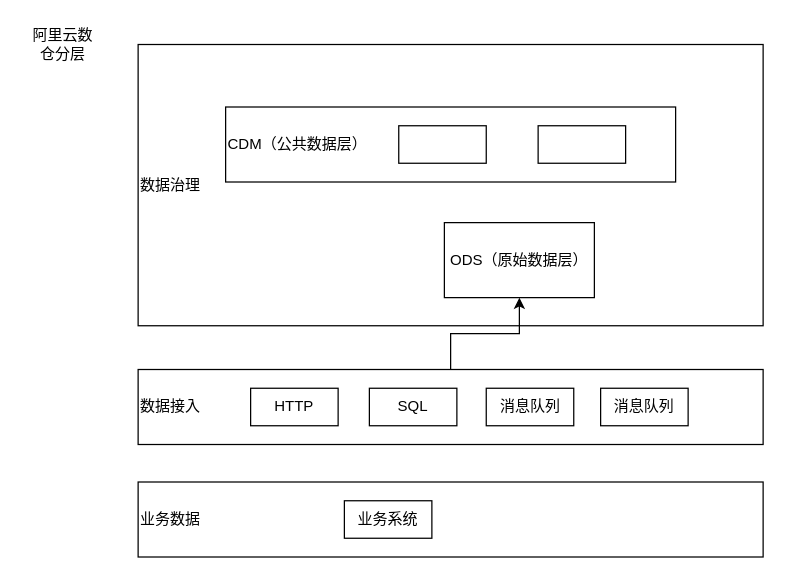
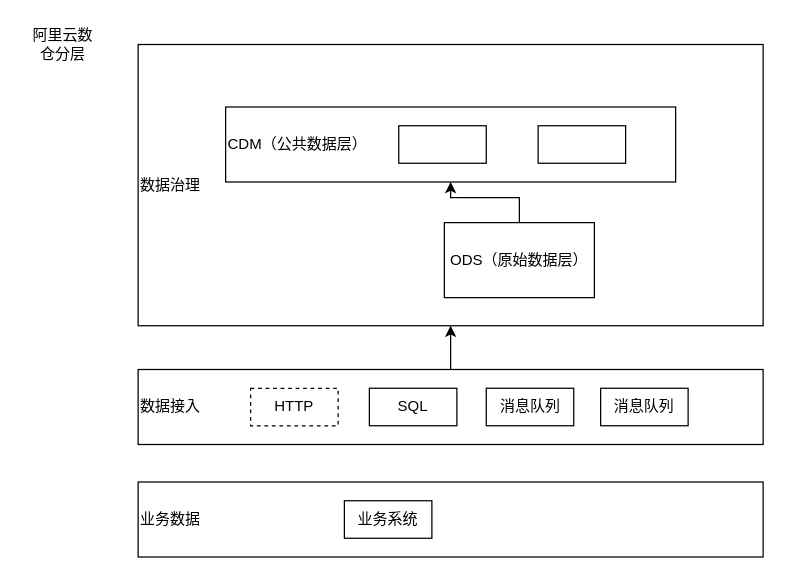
edge "ODS（原始数据层）" -> "CDM（公共数据层）": added
edge "数据接入" -> "ODS（原始数据层）": now "数据接入" -> "数据治理"
node "HTTP": style solid -> dashed
